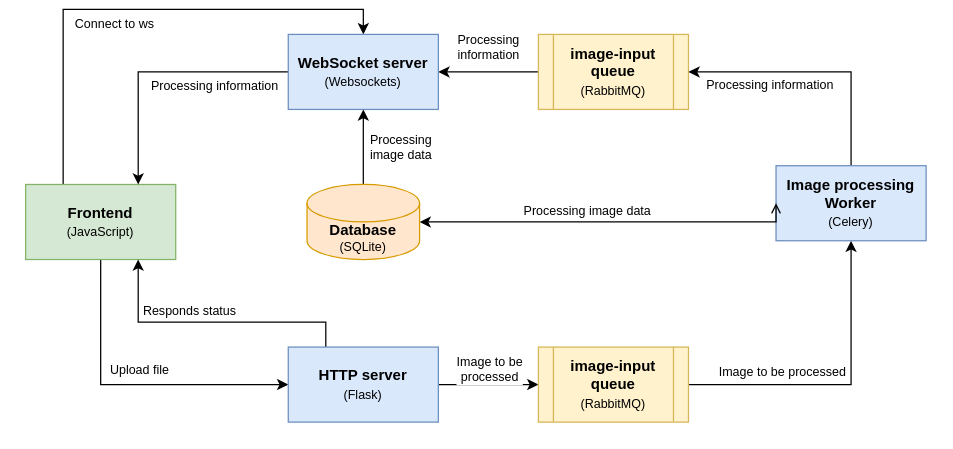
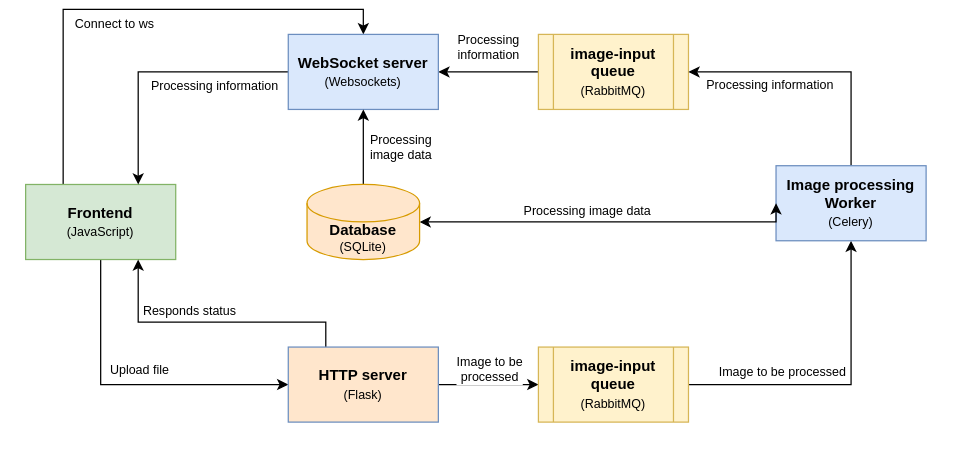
edge "Image processing Worker (Celery)" -- "Database (SQLite)": arrowhead open -> classic
node "HTTP server (Flask)": fillcolor #dae8fc -> #ffe6cc
